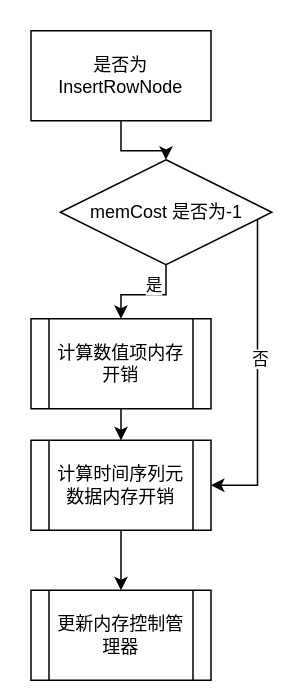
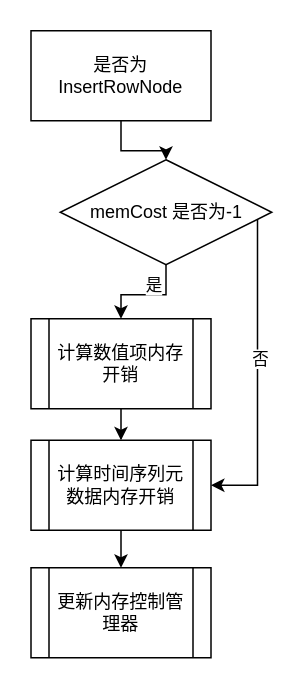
node "更新内存控制管理器": moved (121, 635) -> (121, 613)
